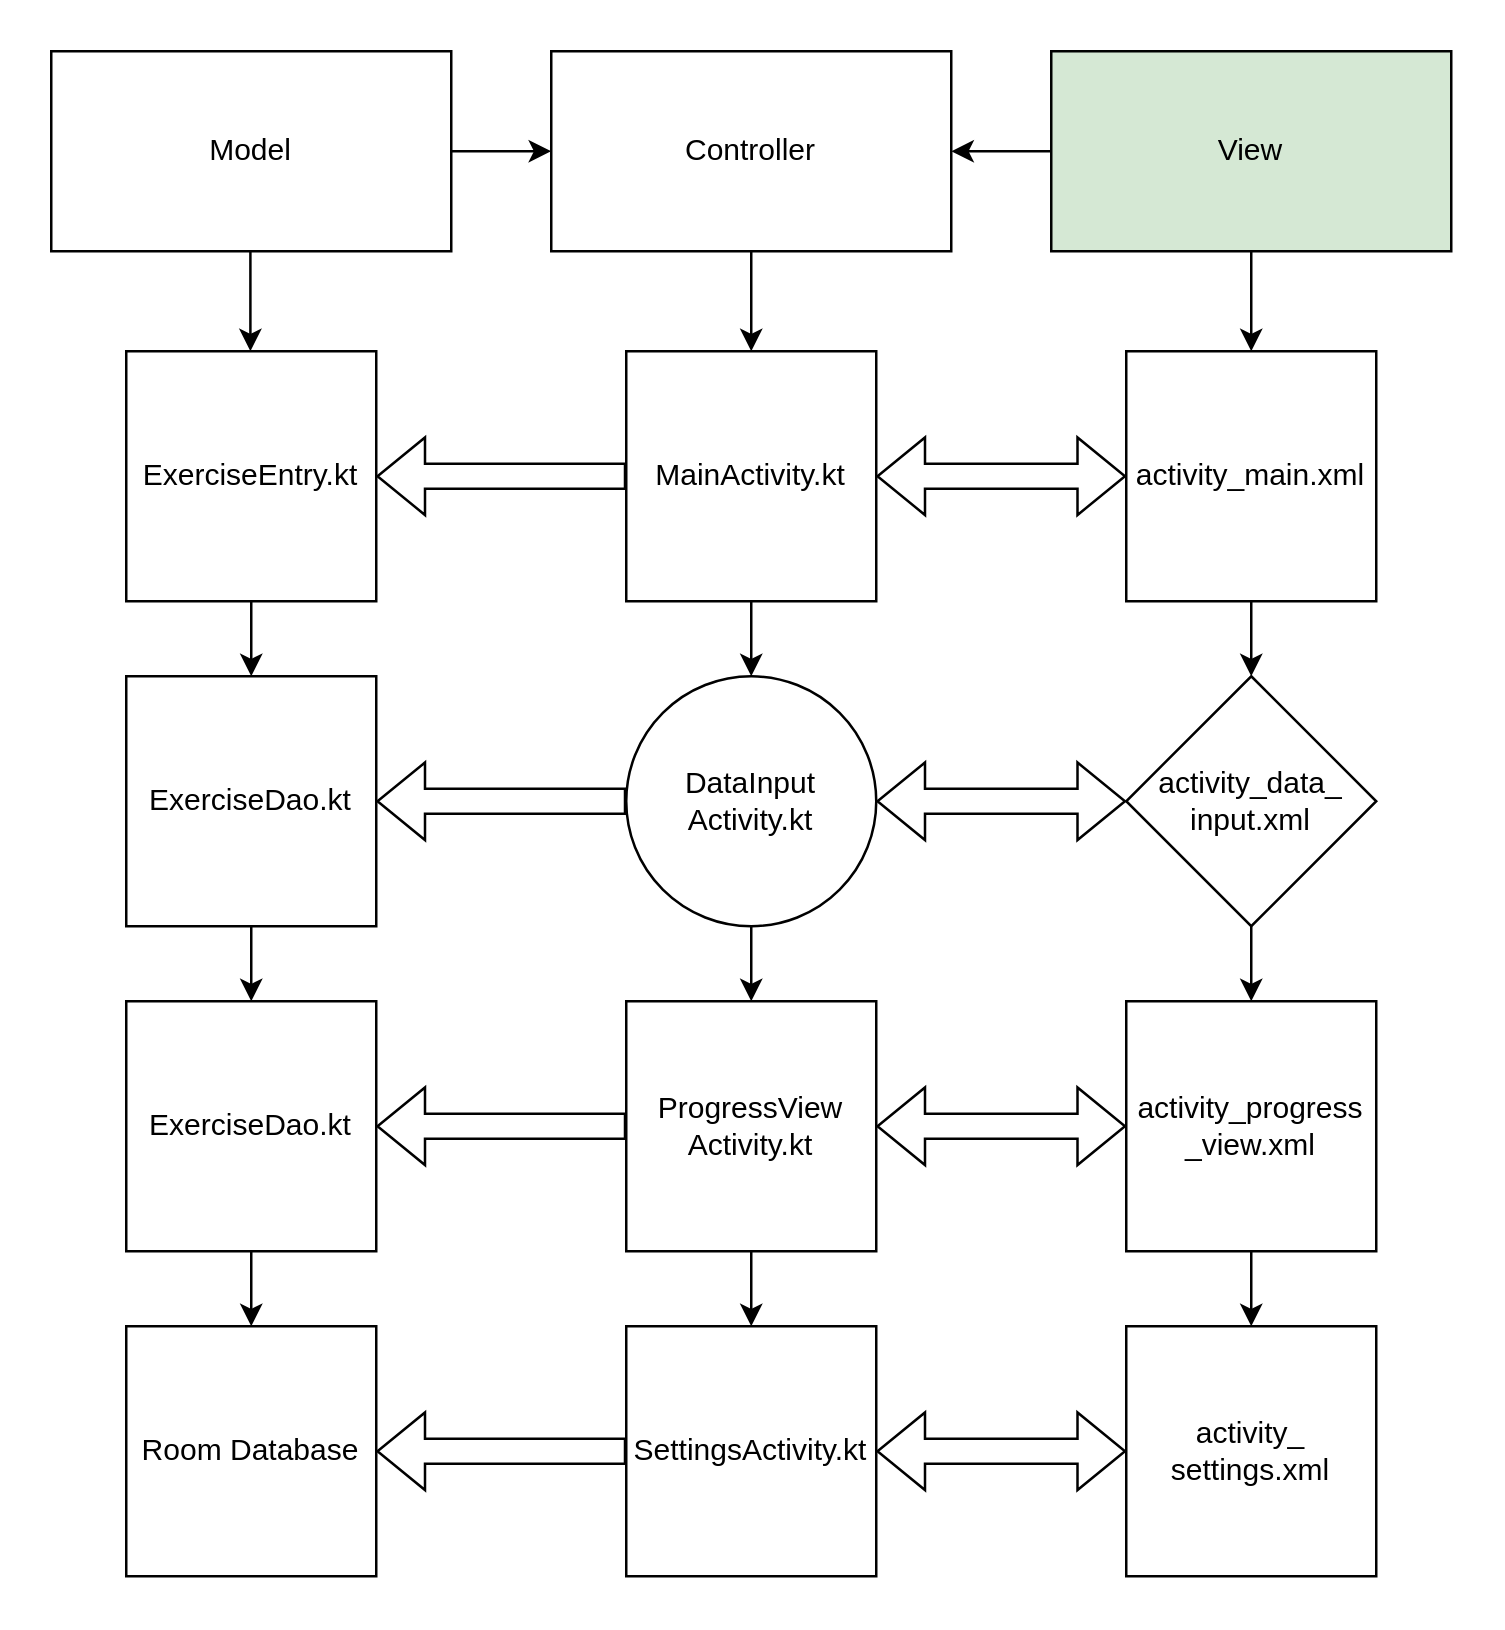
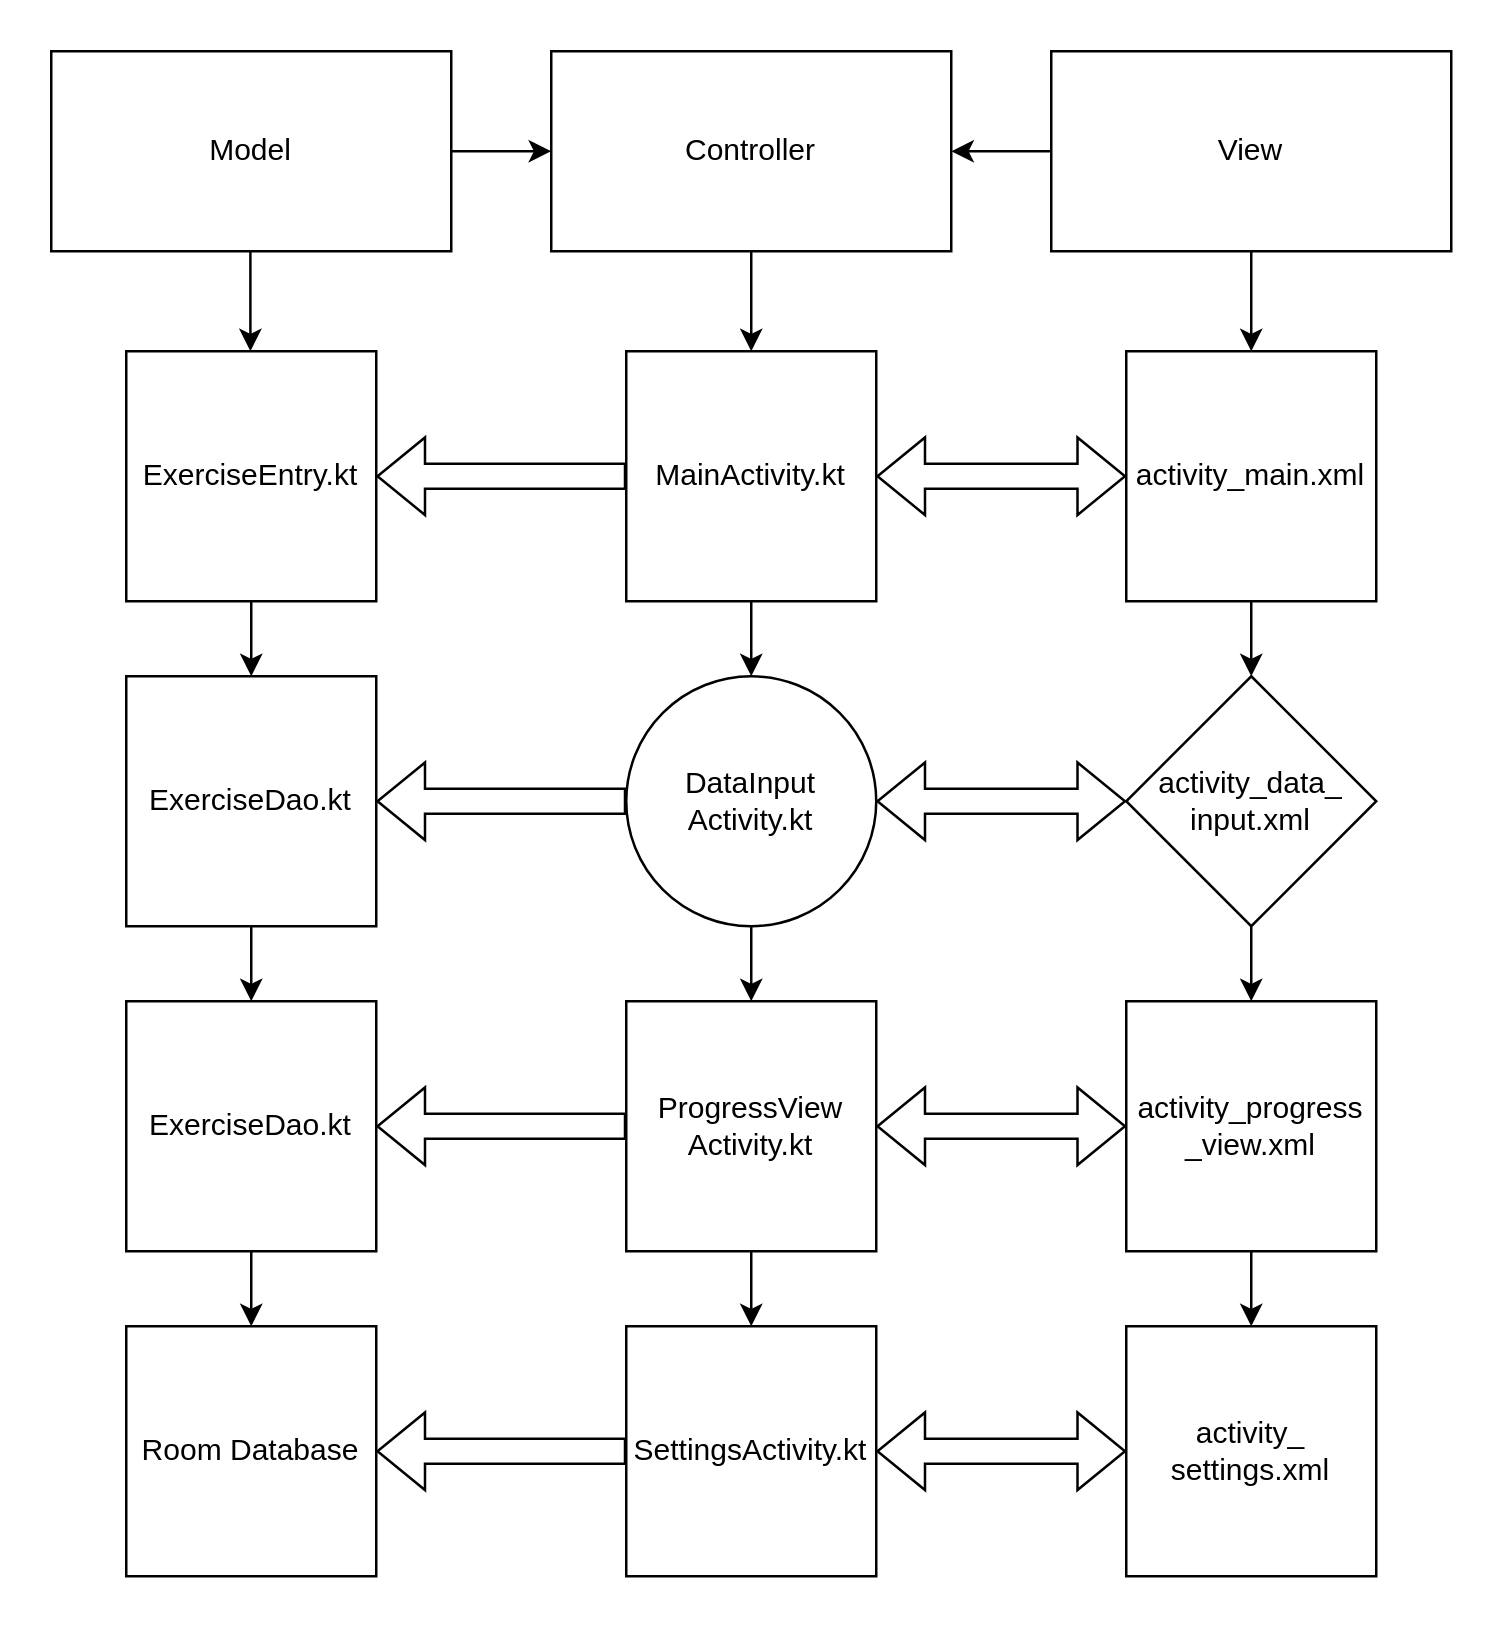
node "View": fillcolor #d5e8d4 -> #ffffff
